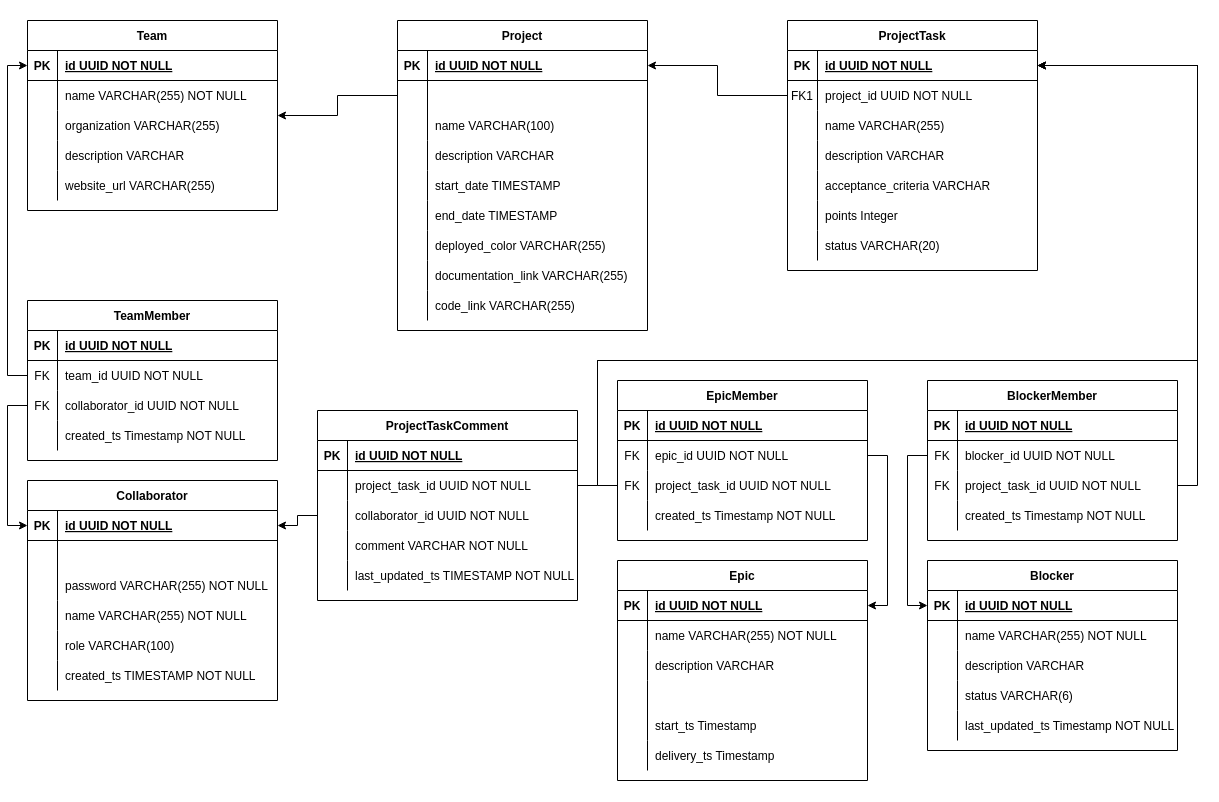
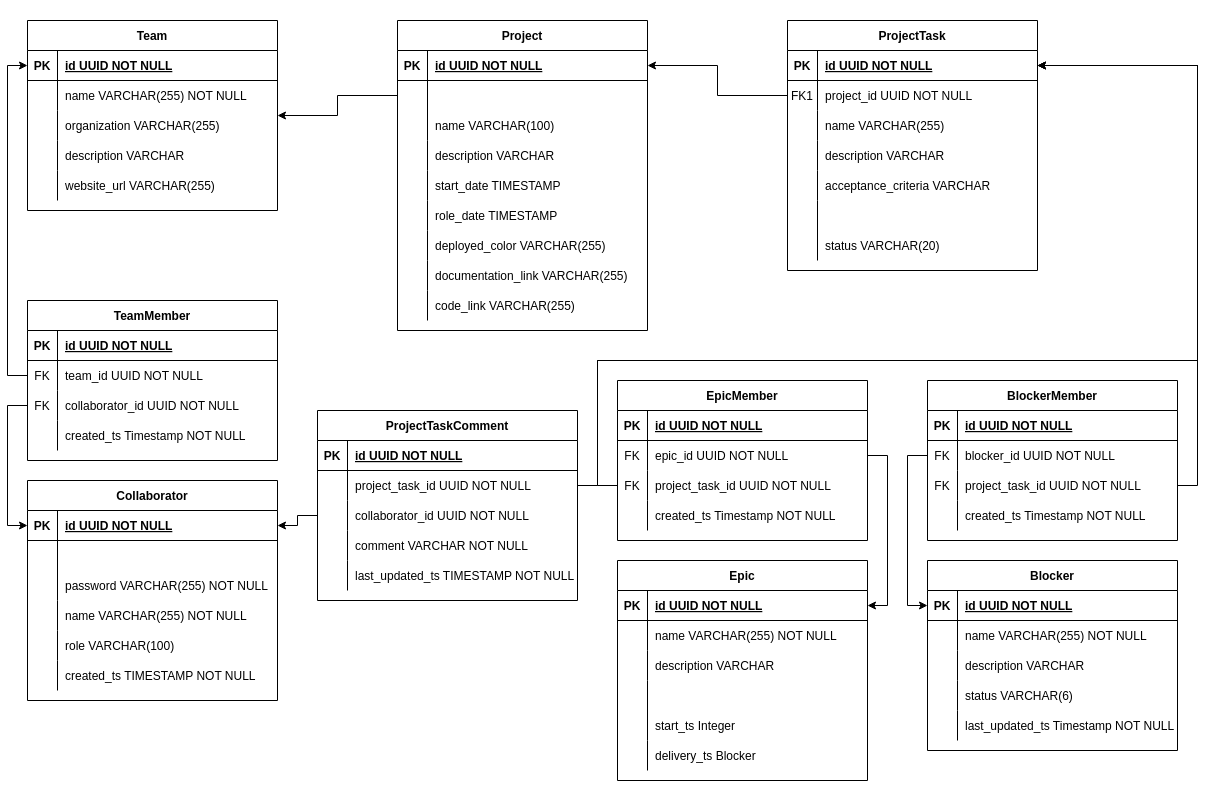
node "end_date TIMESTAMP": label "end_date TIMESTAMP" -> "role_date TIMESTAMP"
node "points Integer": removed
node "start_ts Timestamp": label "start_ts Timestamp" -> "start_ts Integer"
node "delivery_ts Timestamp": label "delivery_ts Timestamp" -> "delivery_ts Blocker"
